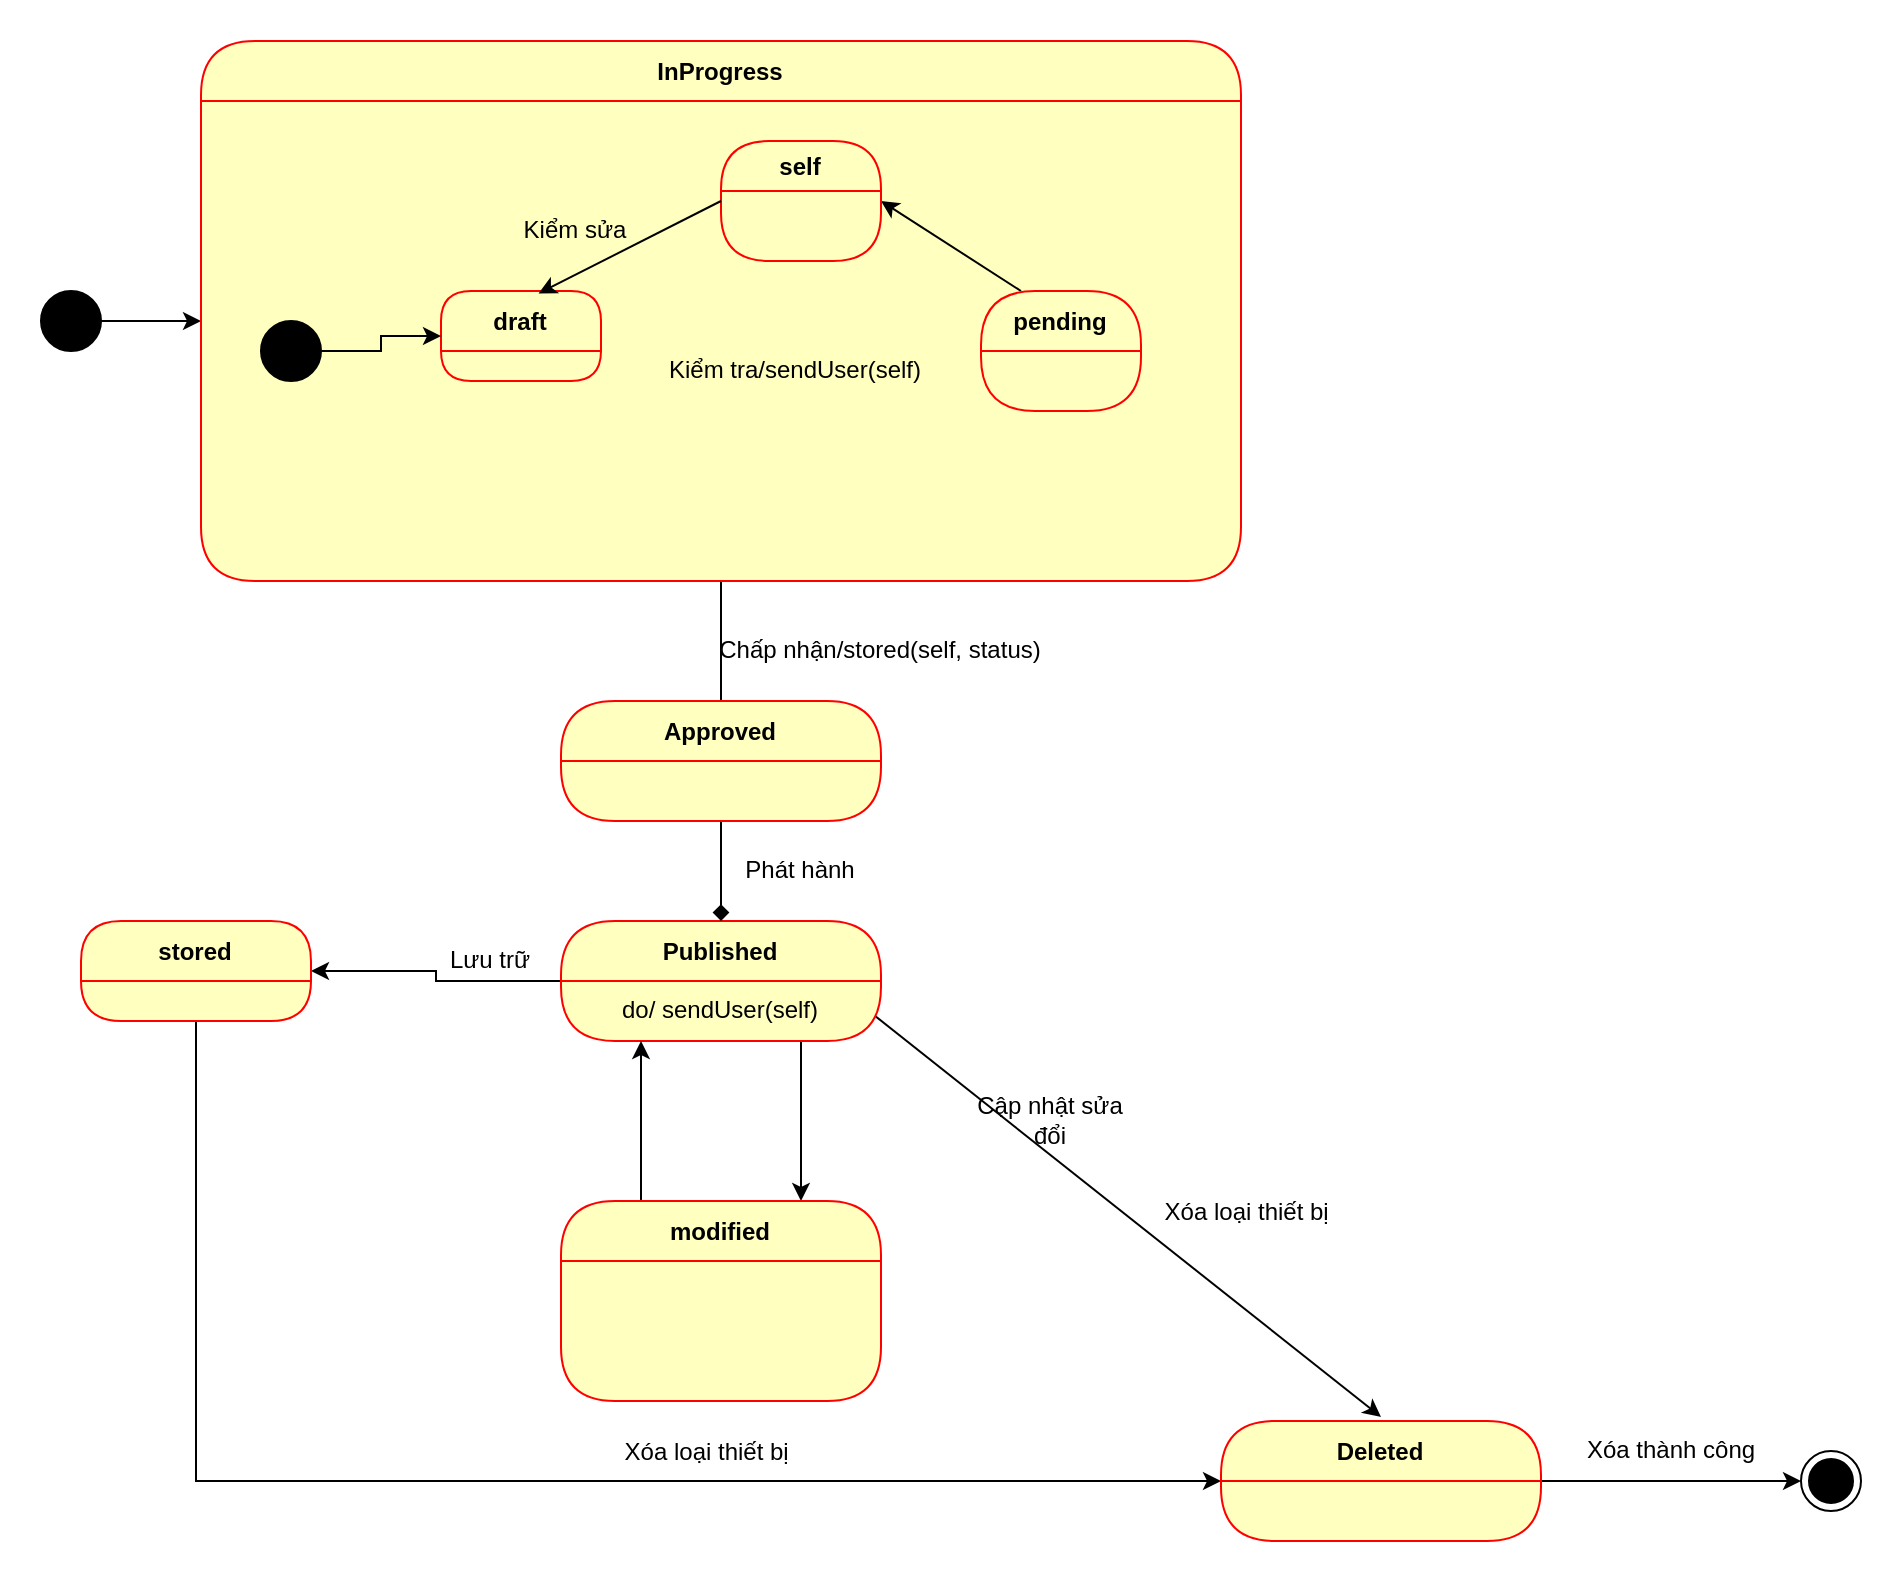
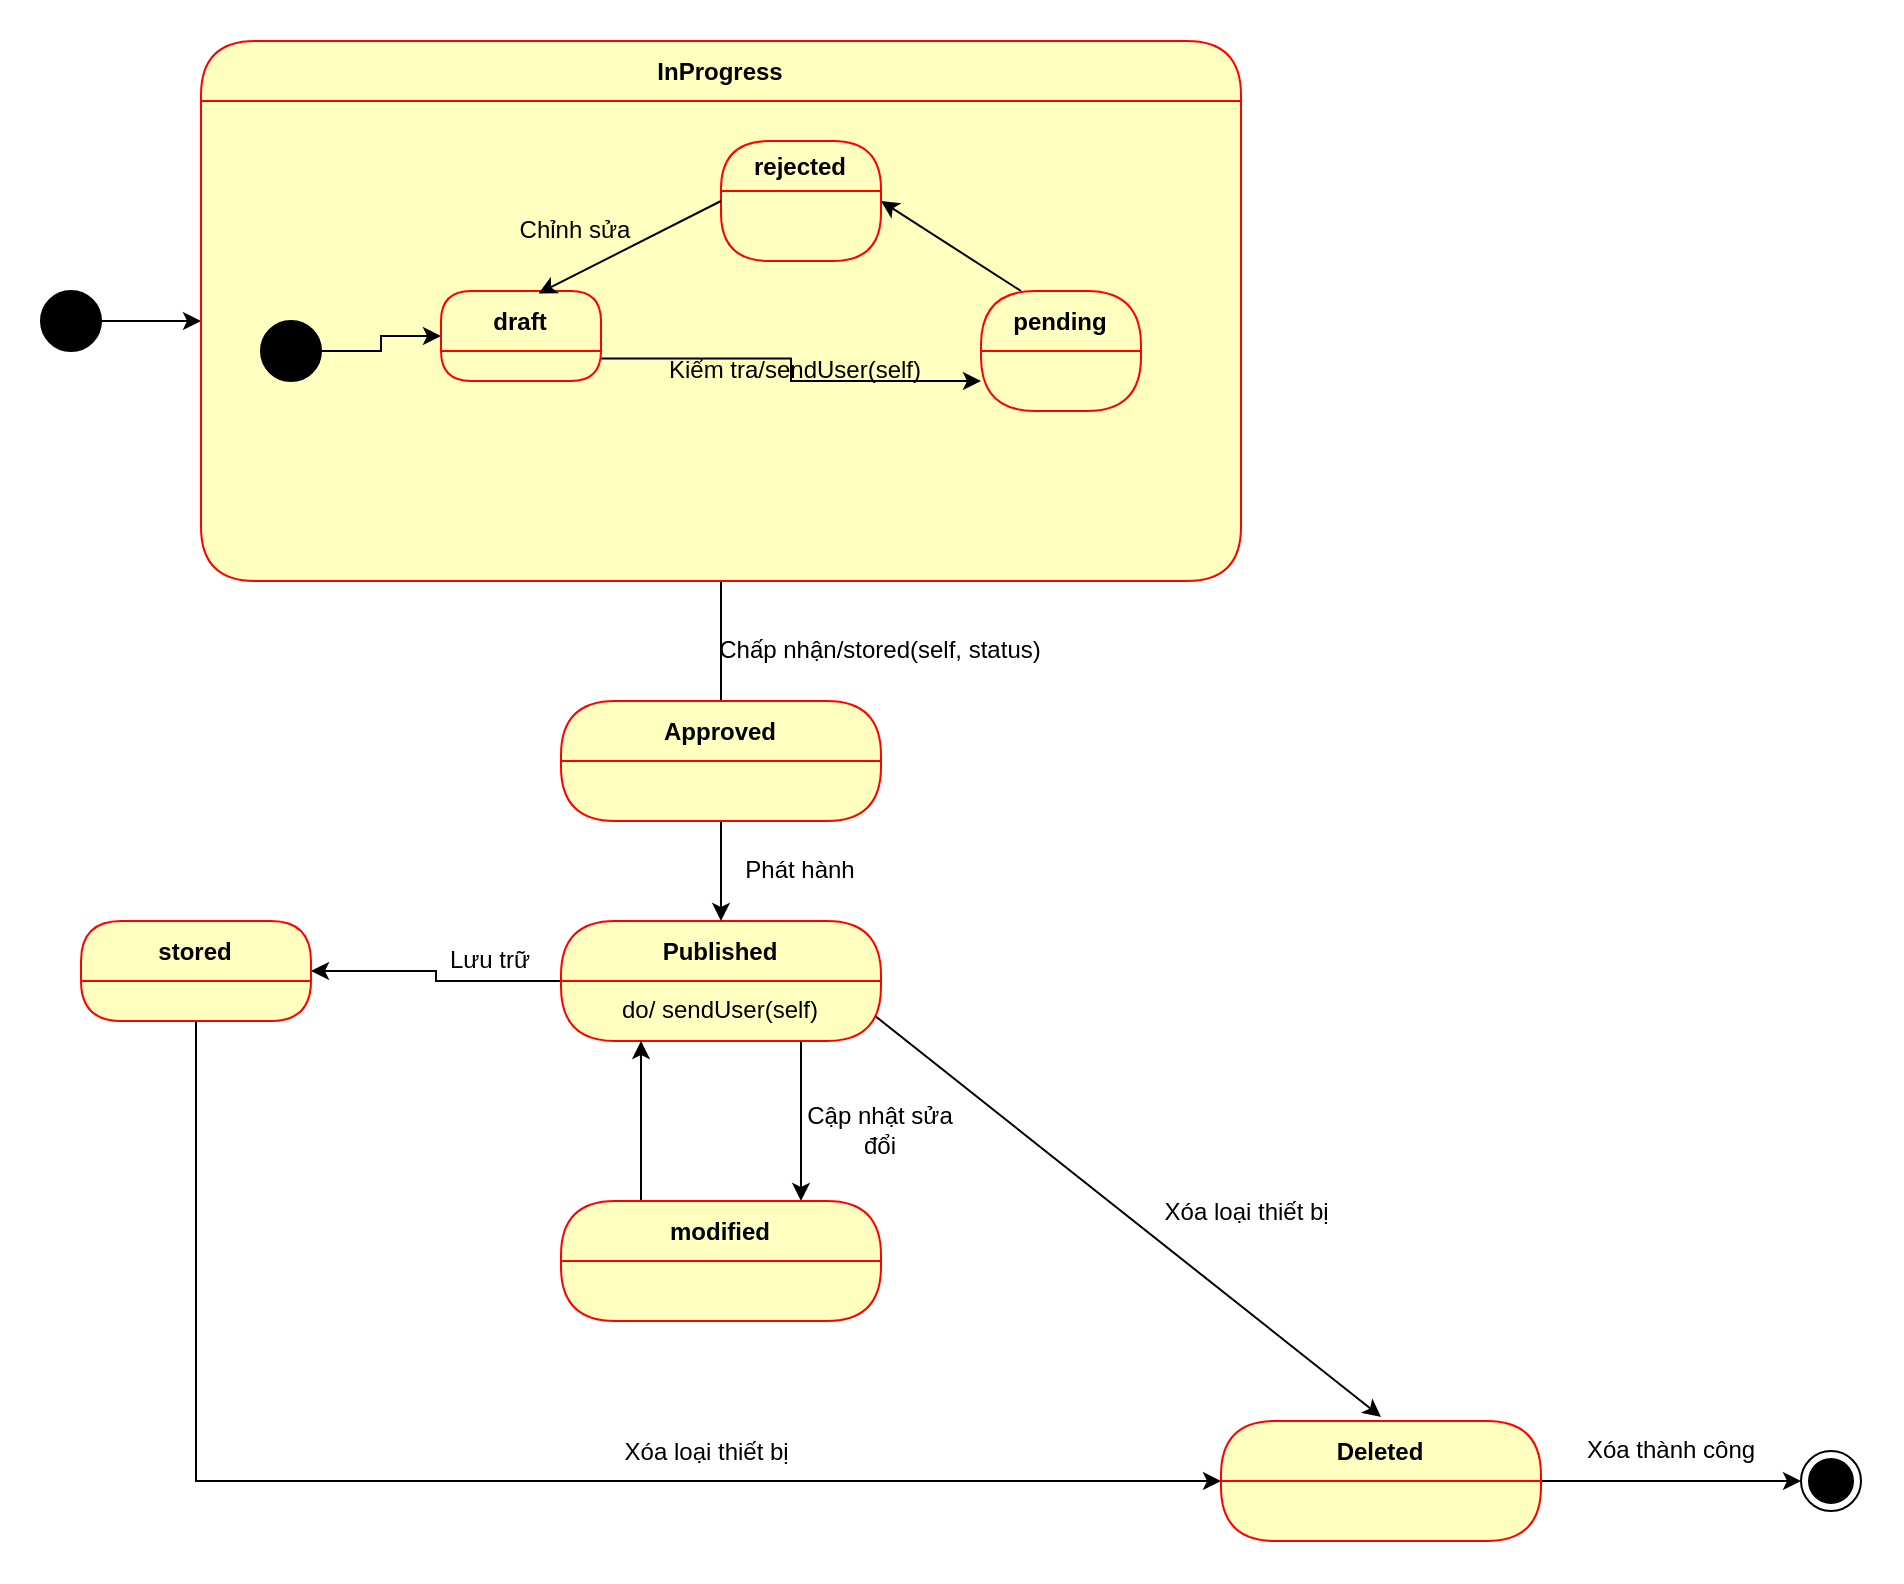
node "self": label "self" -> "rejected"
node "Kiểm sửa": label "Kiểm sửa" -> "Chỉnh sửa"
edge "draft" -> "pending": added
edge "Approved" -> "Published": arrowhead diamond -> classic
node "Cập nhật sửa đổi": moved (1051, 1121) -> (881, 1131)
node "modified": size 320x200 -> 320x120
